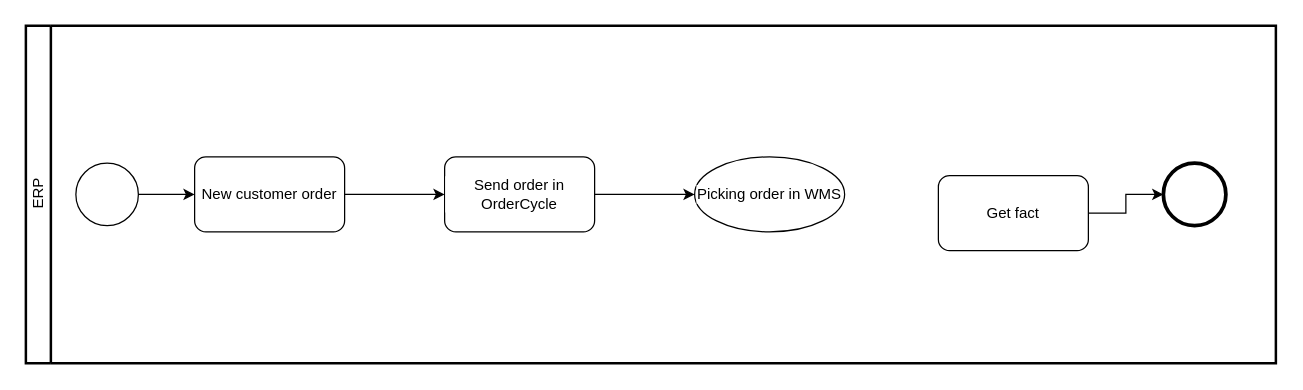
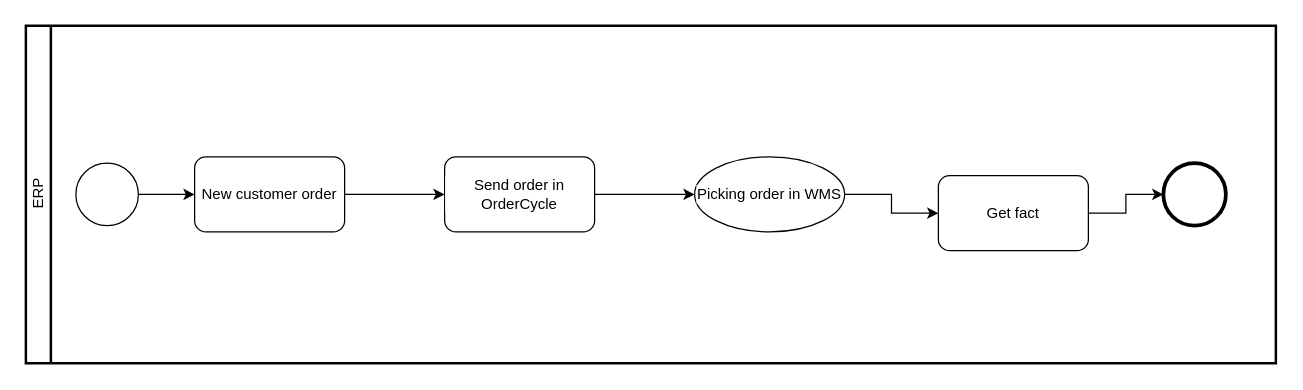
edge "Picking order in WMS" -> "Get fact": added
